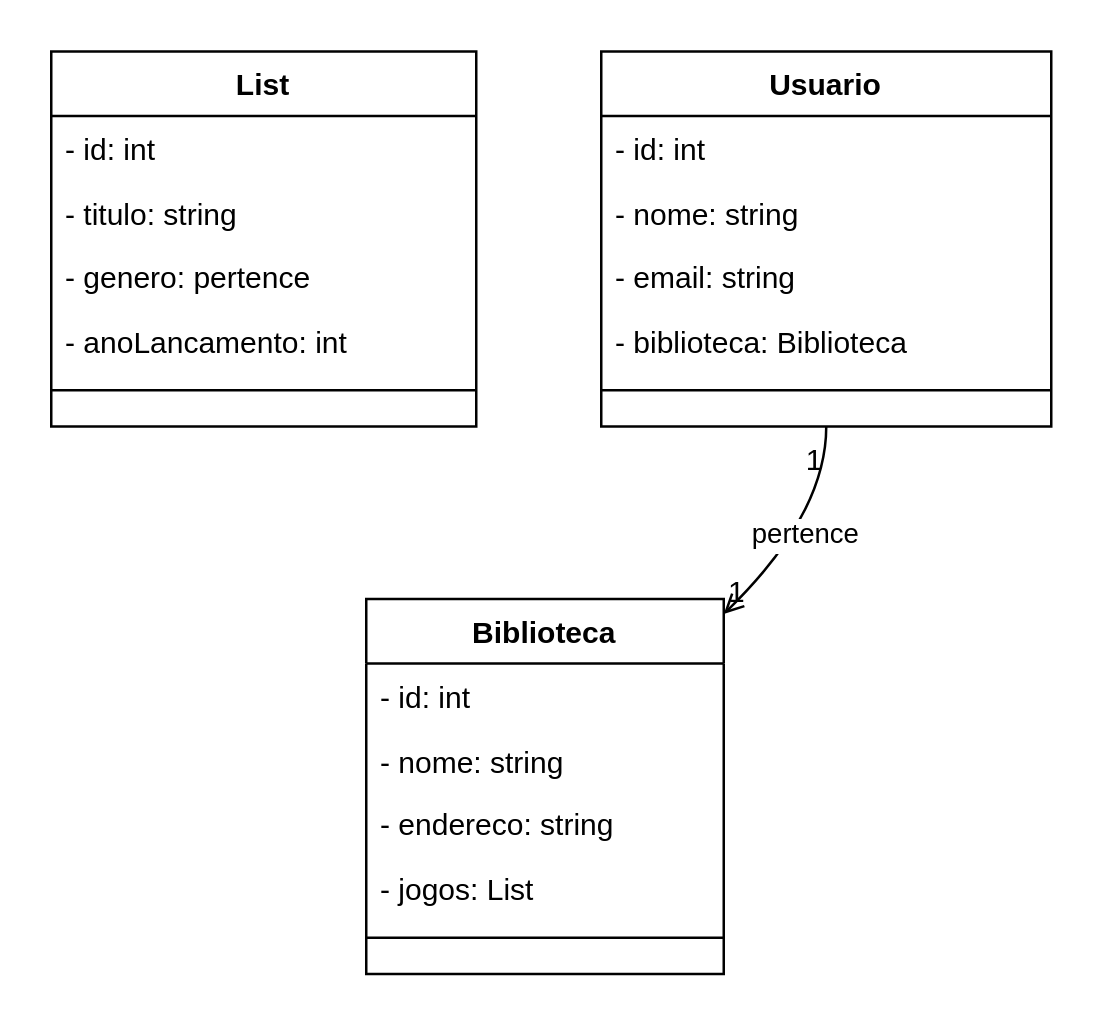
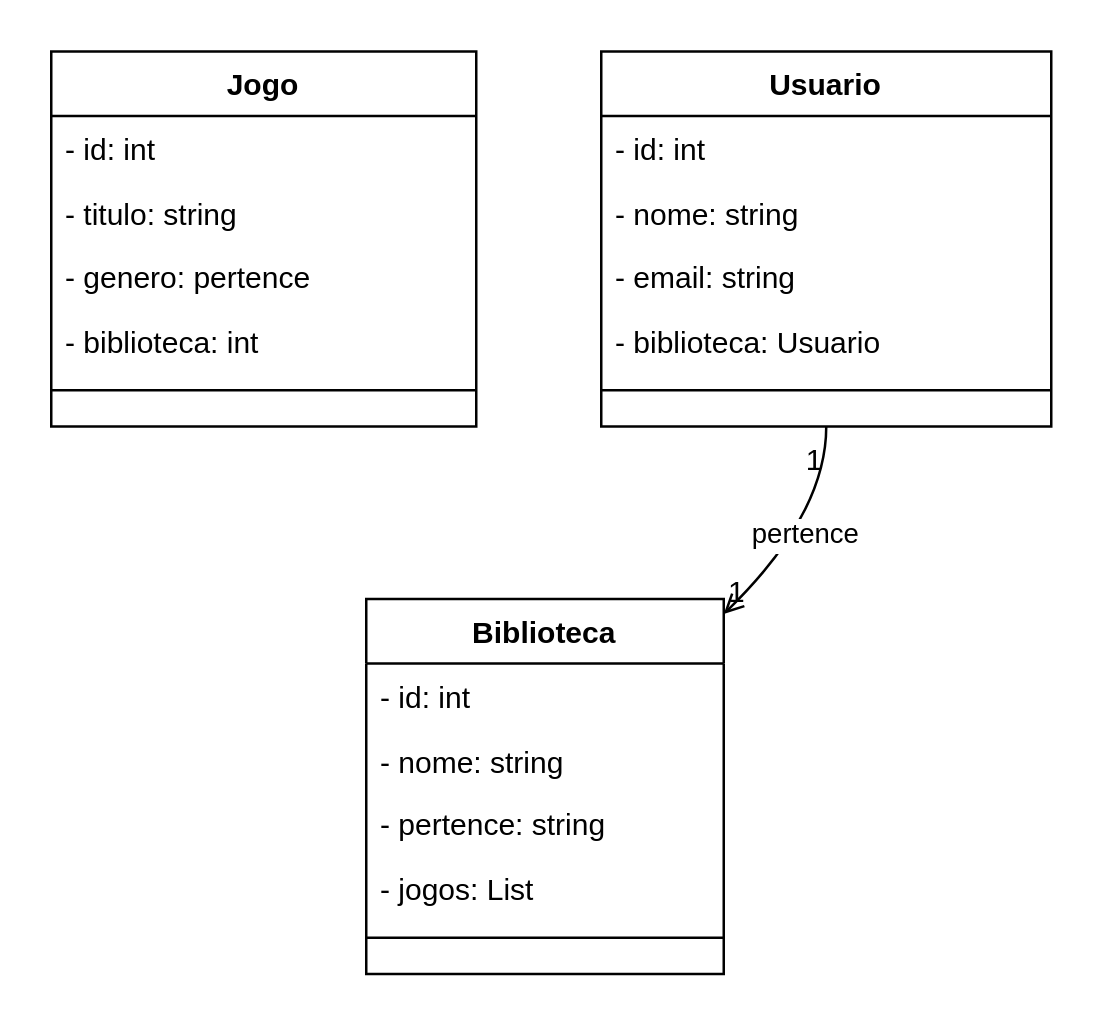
node "List": label "List" -> "Jogo"
node "- anoLancamento: int": label "- anoLancamento: int" -> "- biblioteca: int"
node "- biblioteca: Biblioteca": label "- biblioteca: Biblioteca" -> "- biblioteca: Usuario"
node "- endereco: string": label "- endereco: string" -> "- pertence: string"
